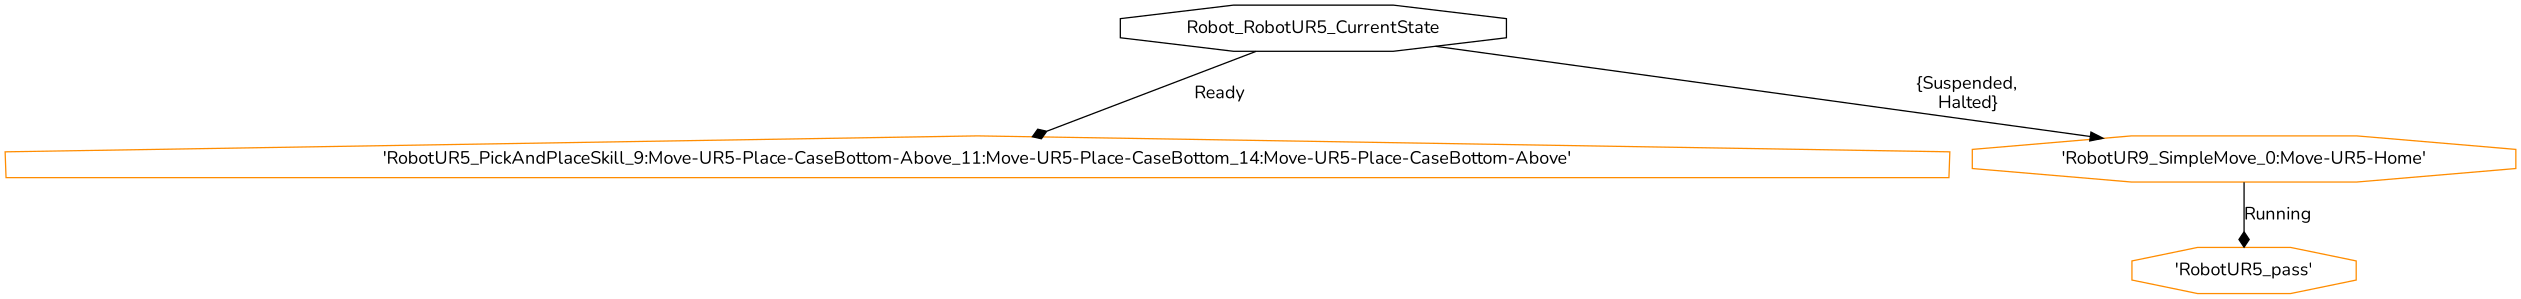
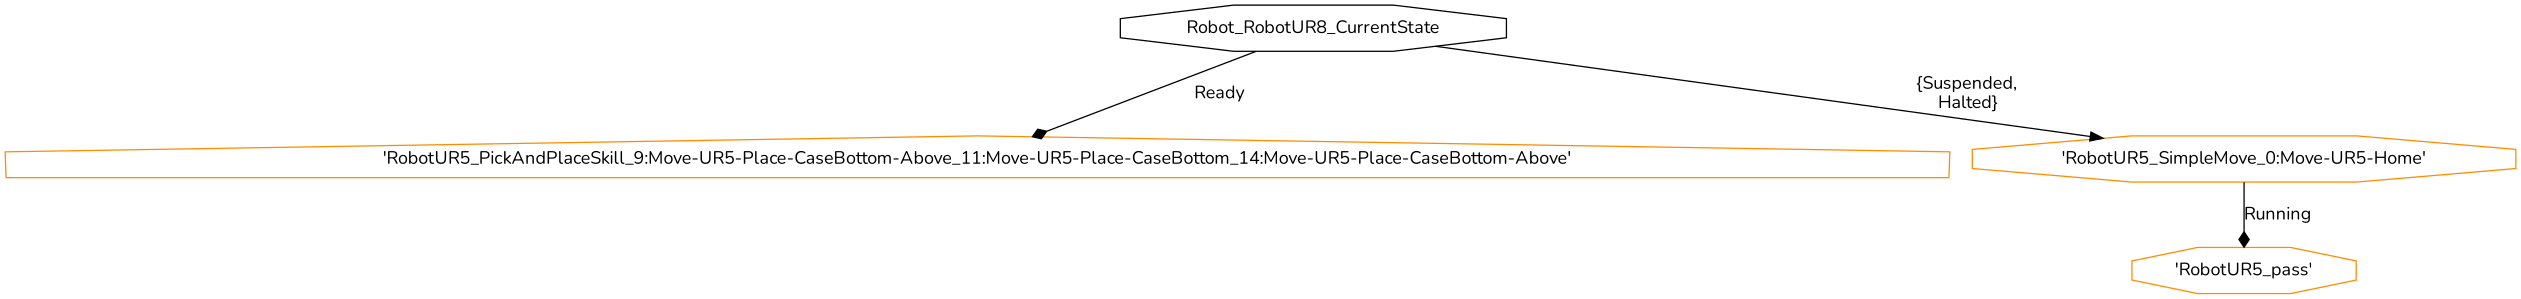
node "Robot_RobotUR5_CurrentState": label "Robot_RobotUR5_CurrentState" -> "Robot_RobotUR8_CurrentState"
node "'RobotUR9_SimpleMove_0:Move-UR5-Home'": label "'RobotUR9_SimpleMove_0:Move-UR5-Home'" -> "'RobotUR5_SimpleMove_0:Move-UR5-Home'"
